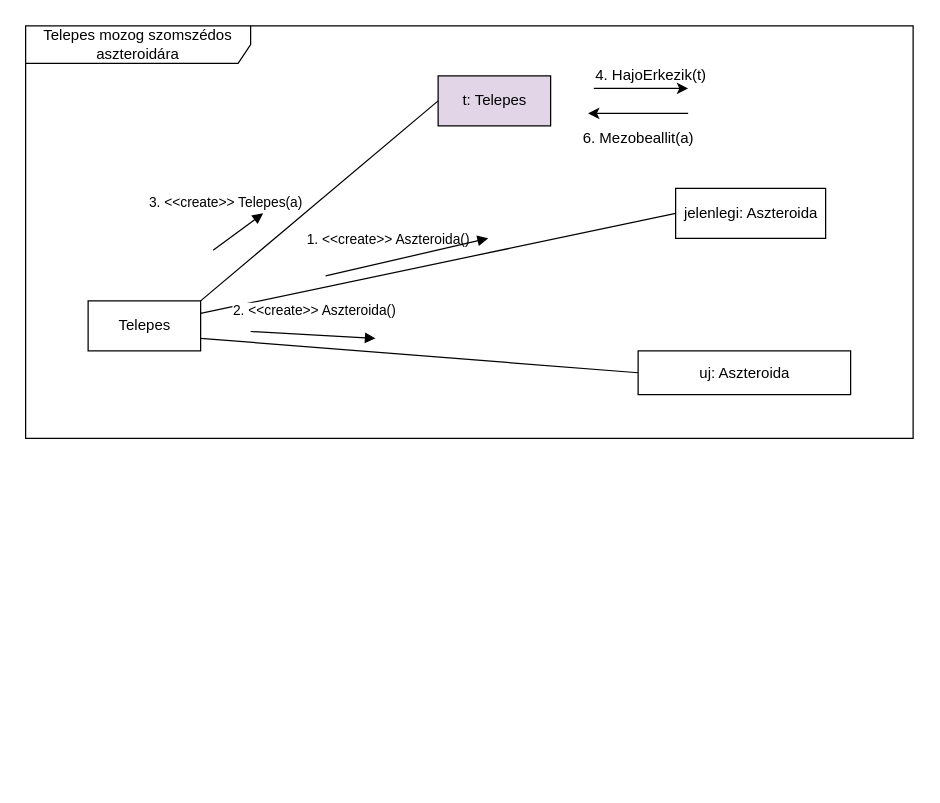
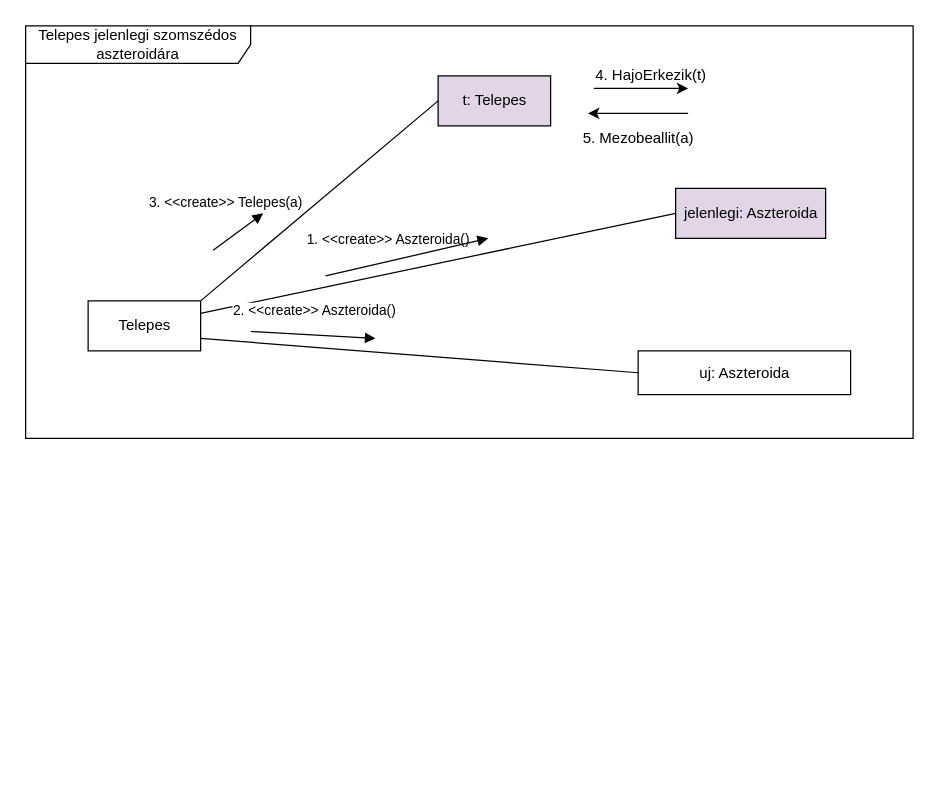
node "Telepes mozog szomszédos aszteroidára": label "Telepes mozog szomszédos aszteroidára" -> "Telepes jelenlegi szomszédos aszteroidára"
node "6. Mezobeallit(a)": label "6. Mezobeallit(a)" -> "5. Mezobeallit(a)"
node "jelenlegi: Aszteroida": fillcolor #ffffff -> #e1d5e7
